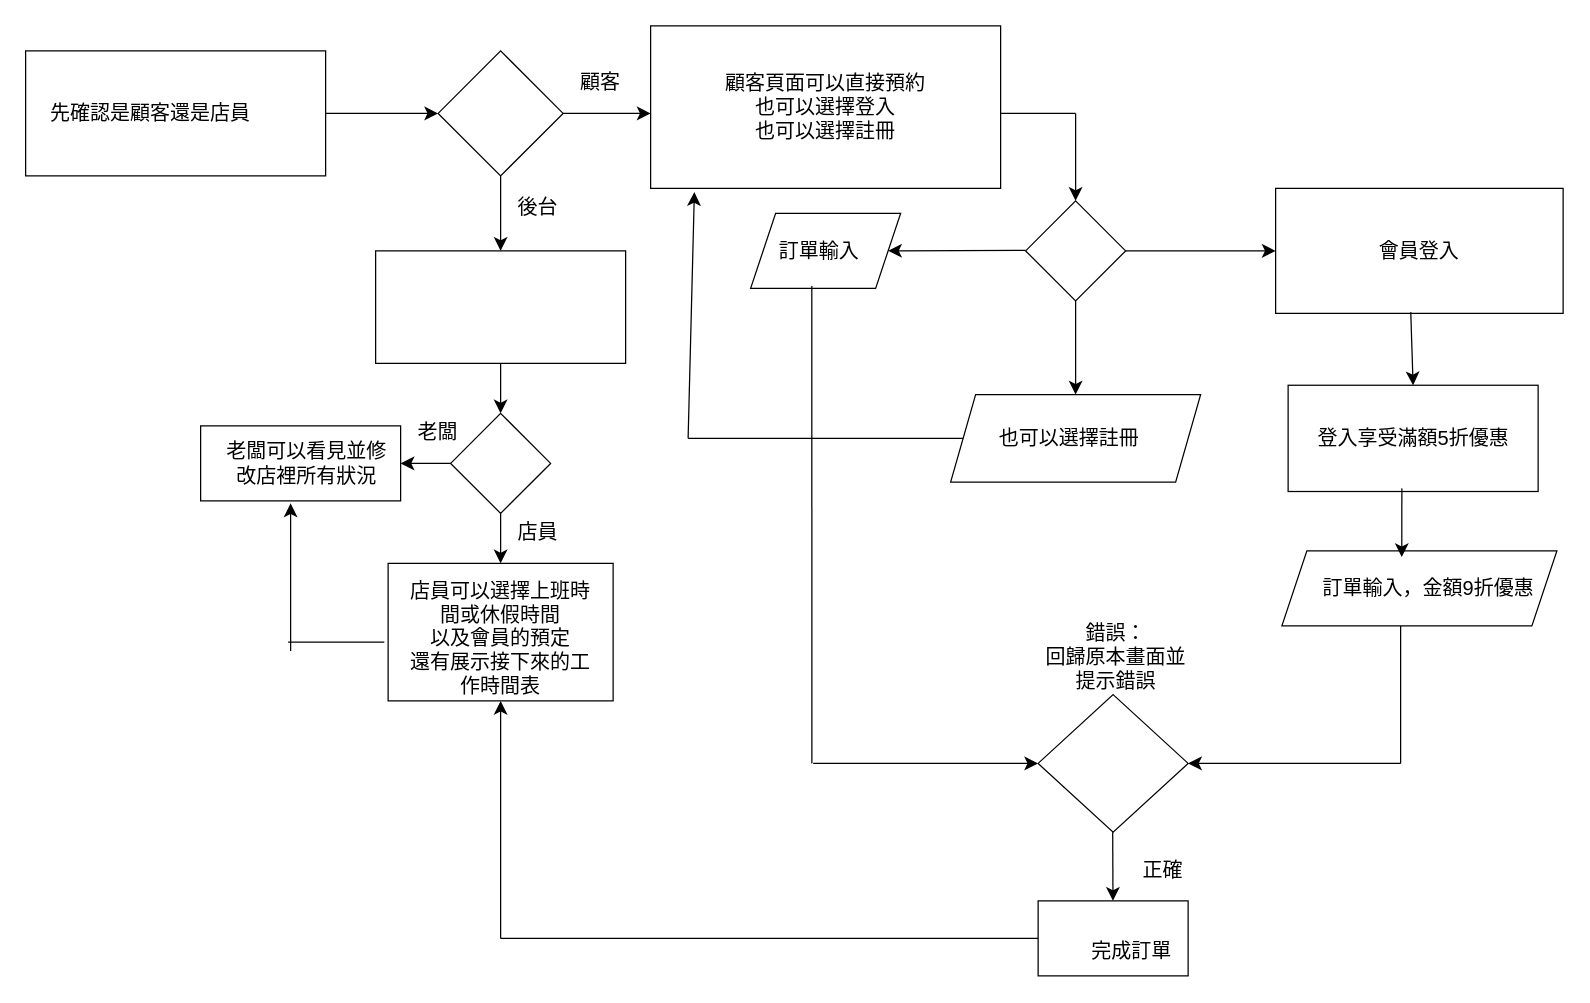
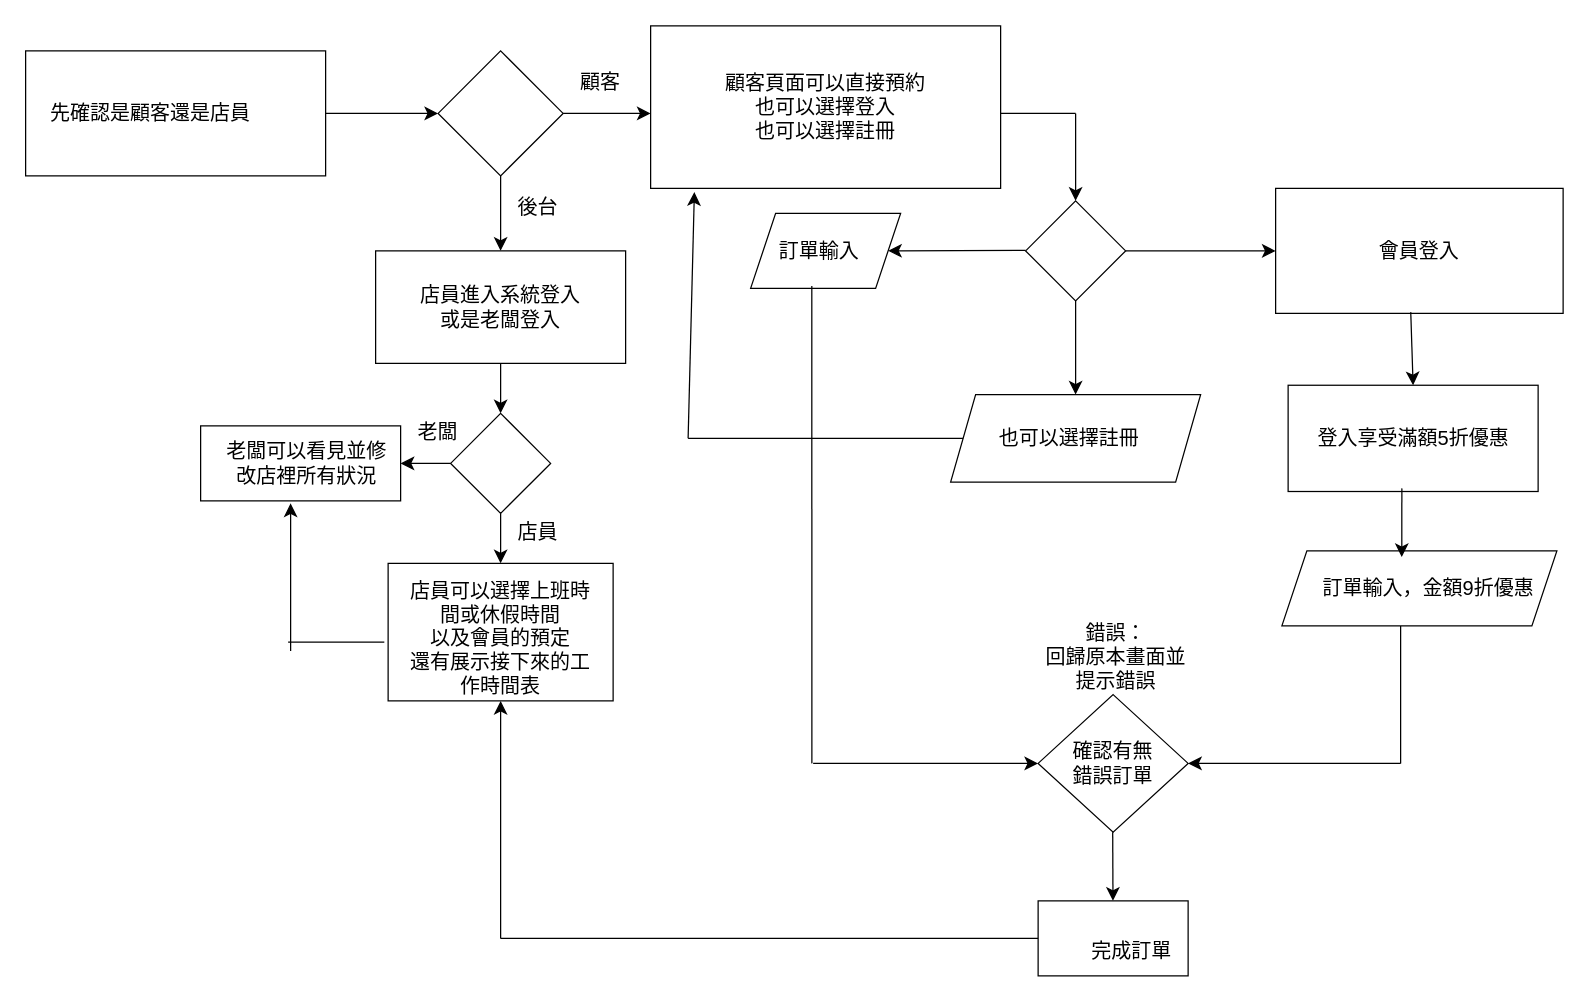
node "店員進入系統登入 或是老闆登入": added
node "確認有無錯誤訂單": added
node "正確": removed
